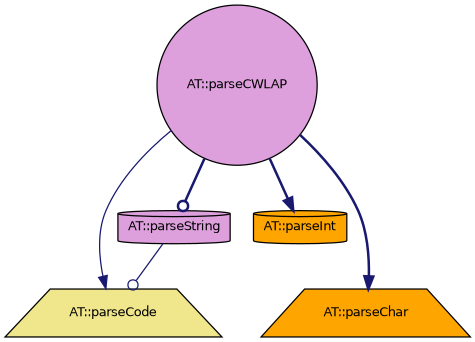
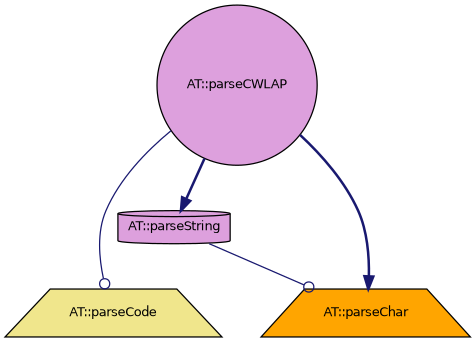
edge "AT::parseCWLAP" -> "AT::parseString": arrowhead odot -> normal
edge "AT::parseCWLAP" -> "AT::parseCode": arrowhead normal -> odot
node "AT::parseInt": removed
edge "AT::parseString" -> "AT::parseCode": now "AT::parseString" -> "AT::parseChar"
